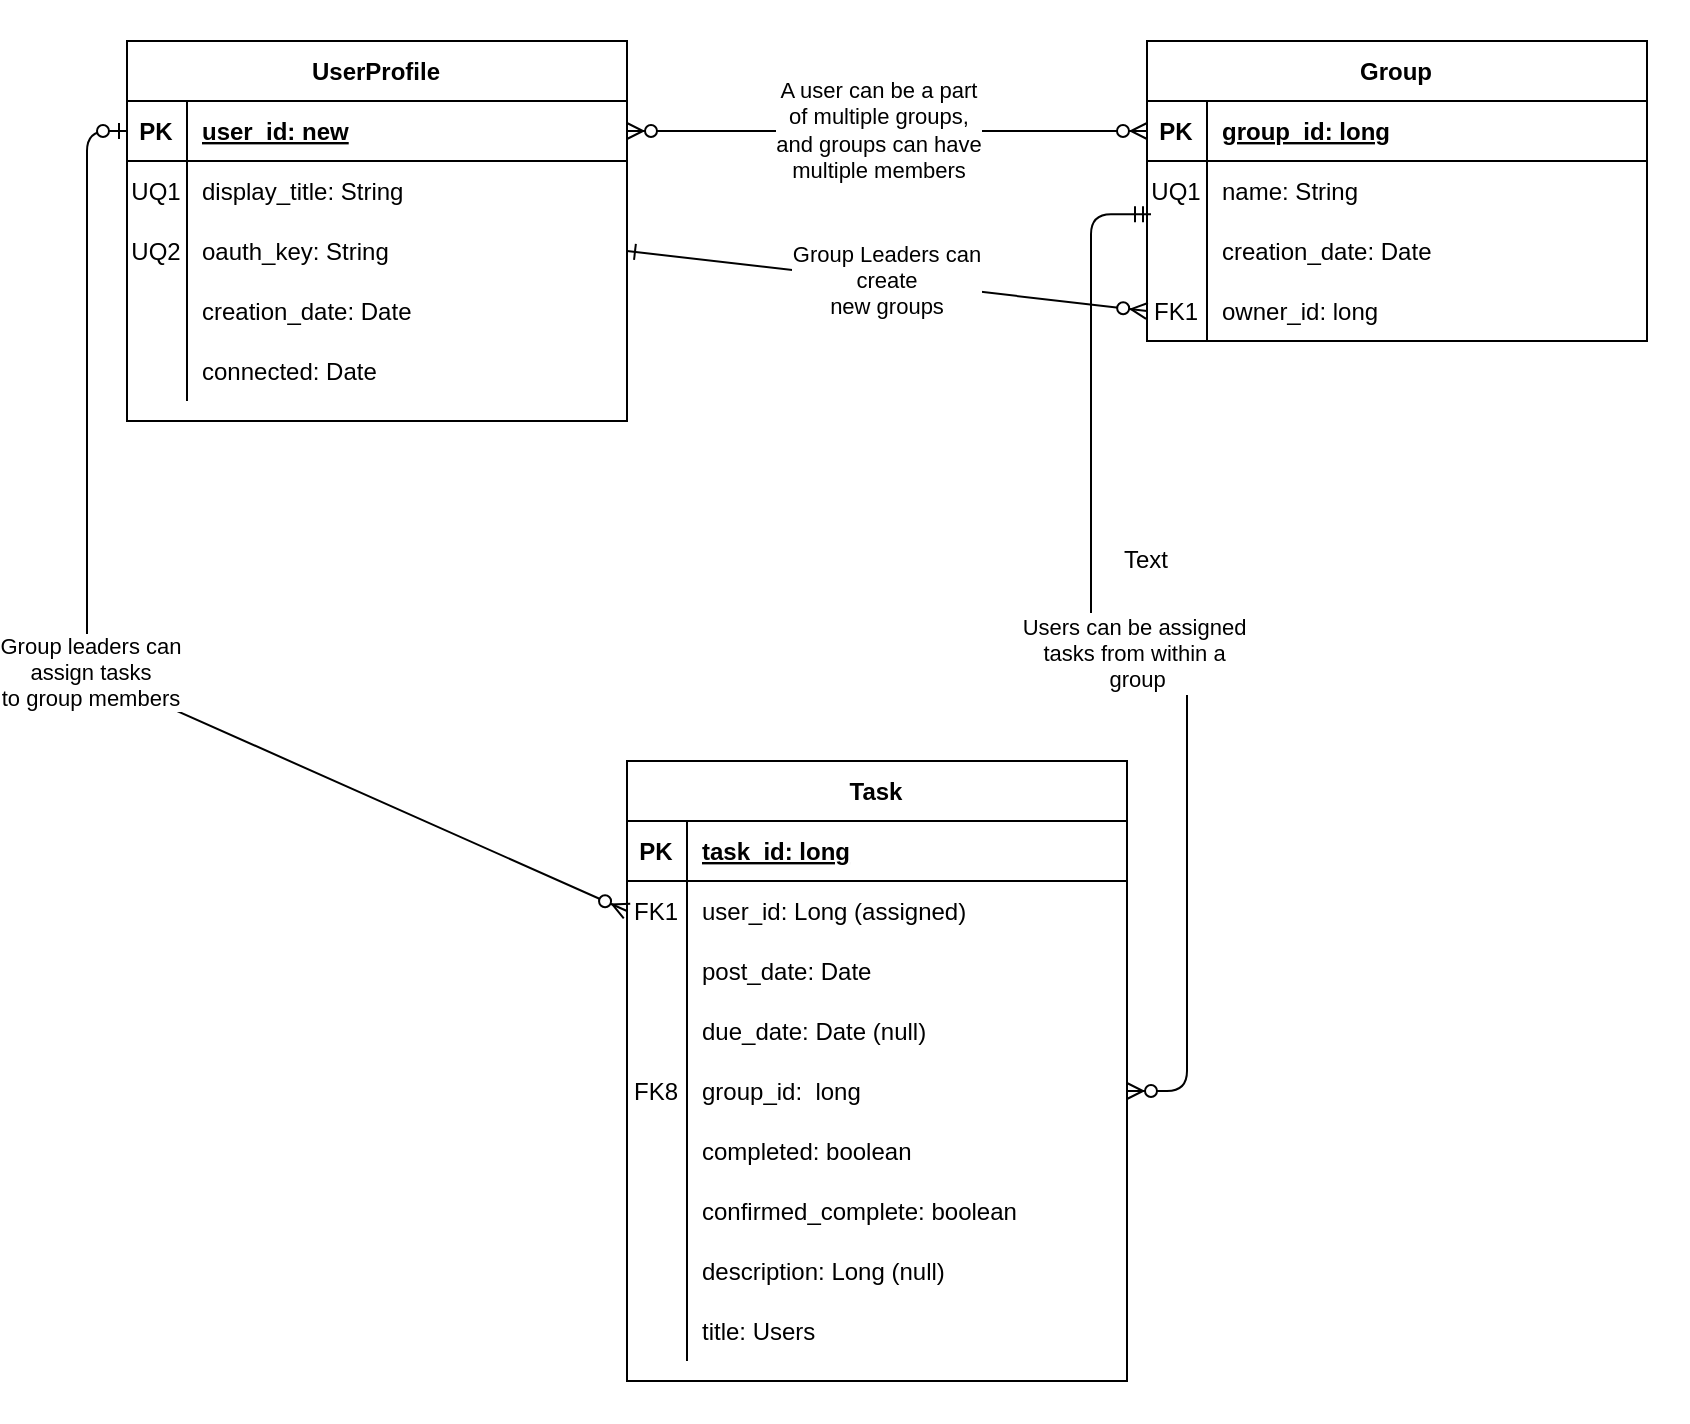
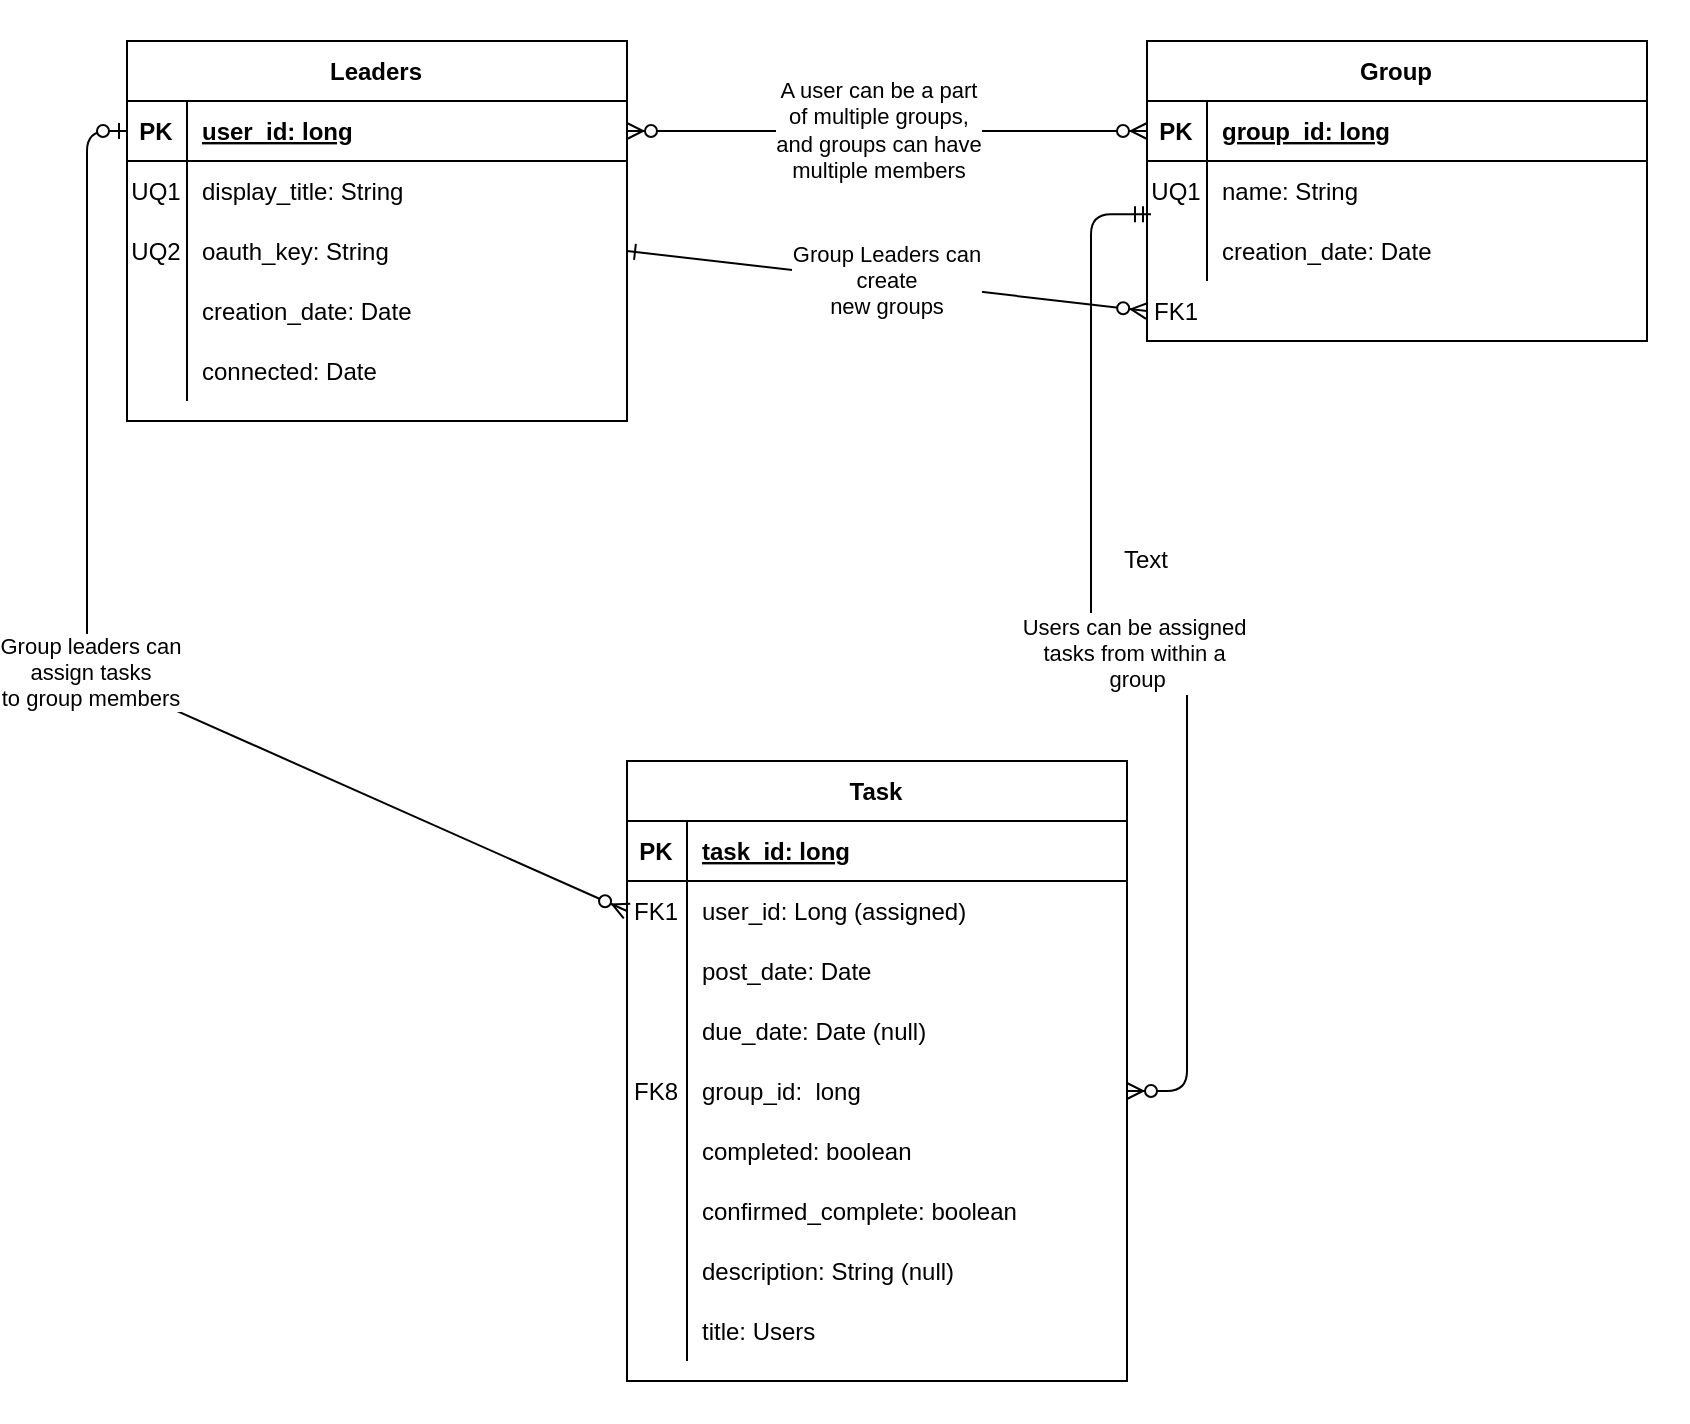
node "UserProfile": label "UserProfile" -> "Leaders"
node "user_id: new": label "user_id: new" -> "user_id: long"
node "owner_id: long": removed
node "description: Long (null)": label "description: Long (null)" -> "description: String (null)"
